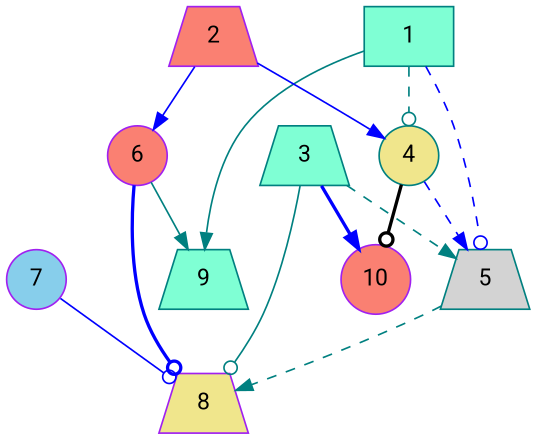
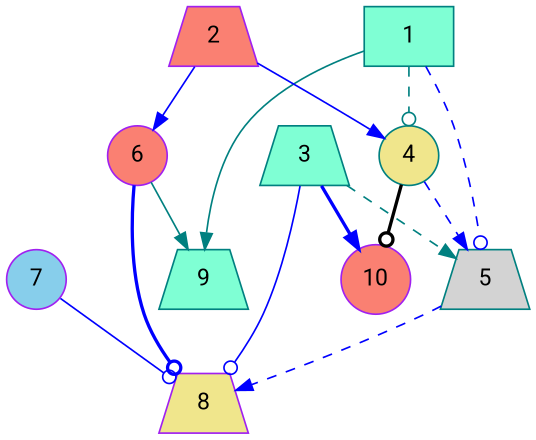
edge "3" -> "8": color teal -> blue
edge "5" -> "8": color teal -> blue
